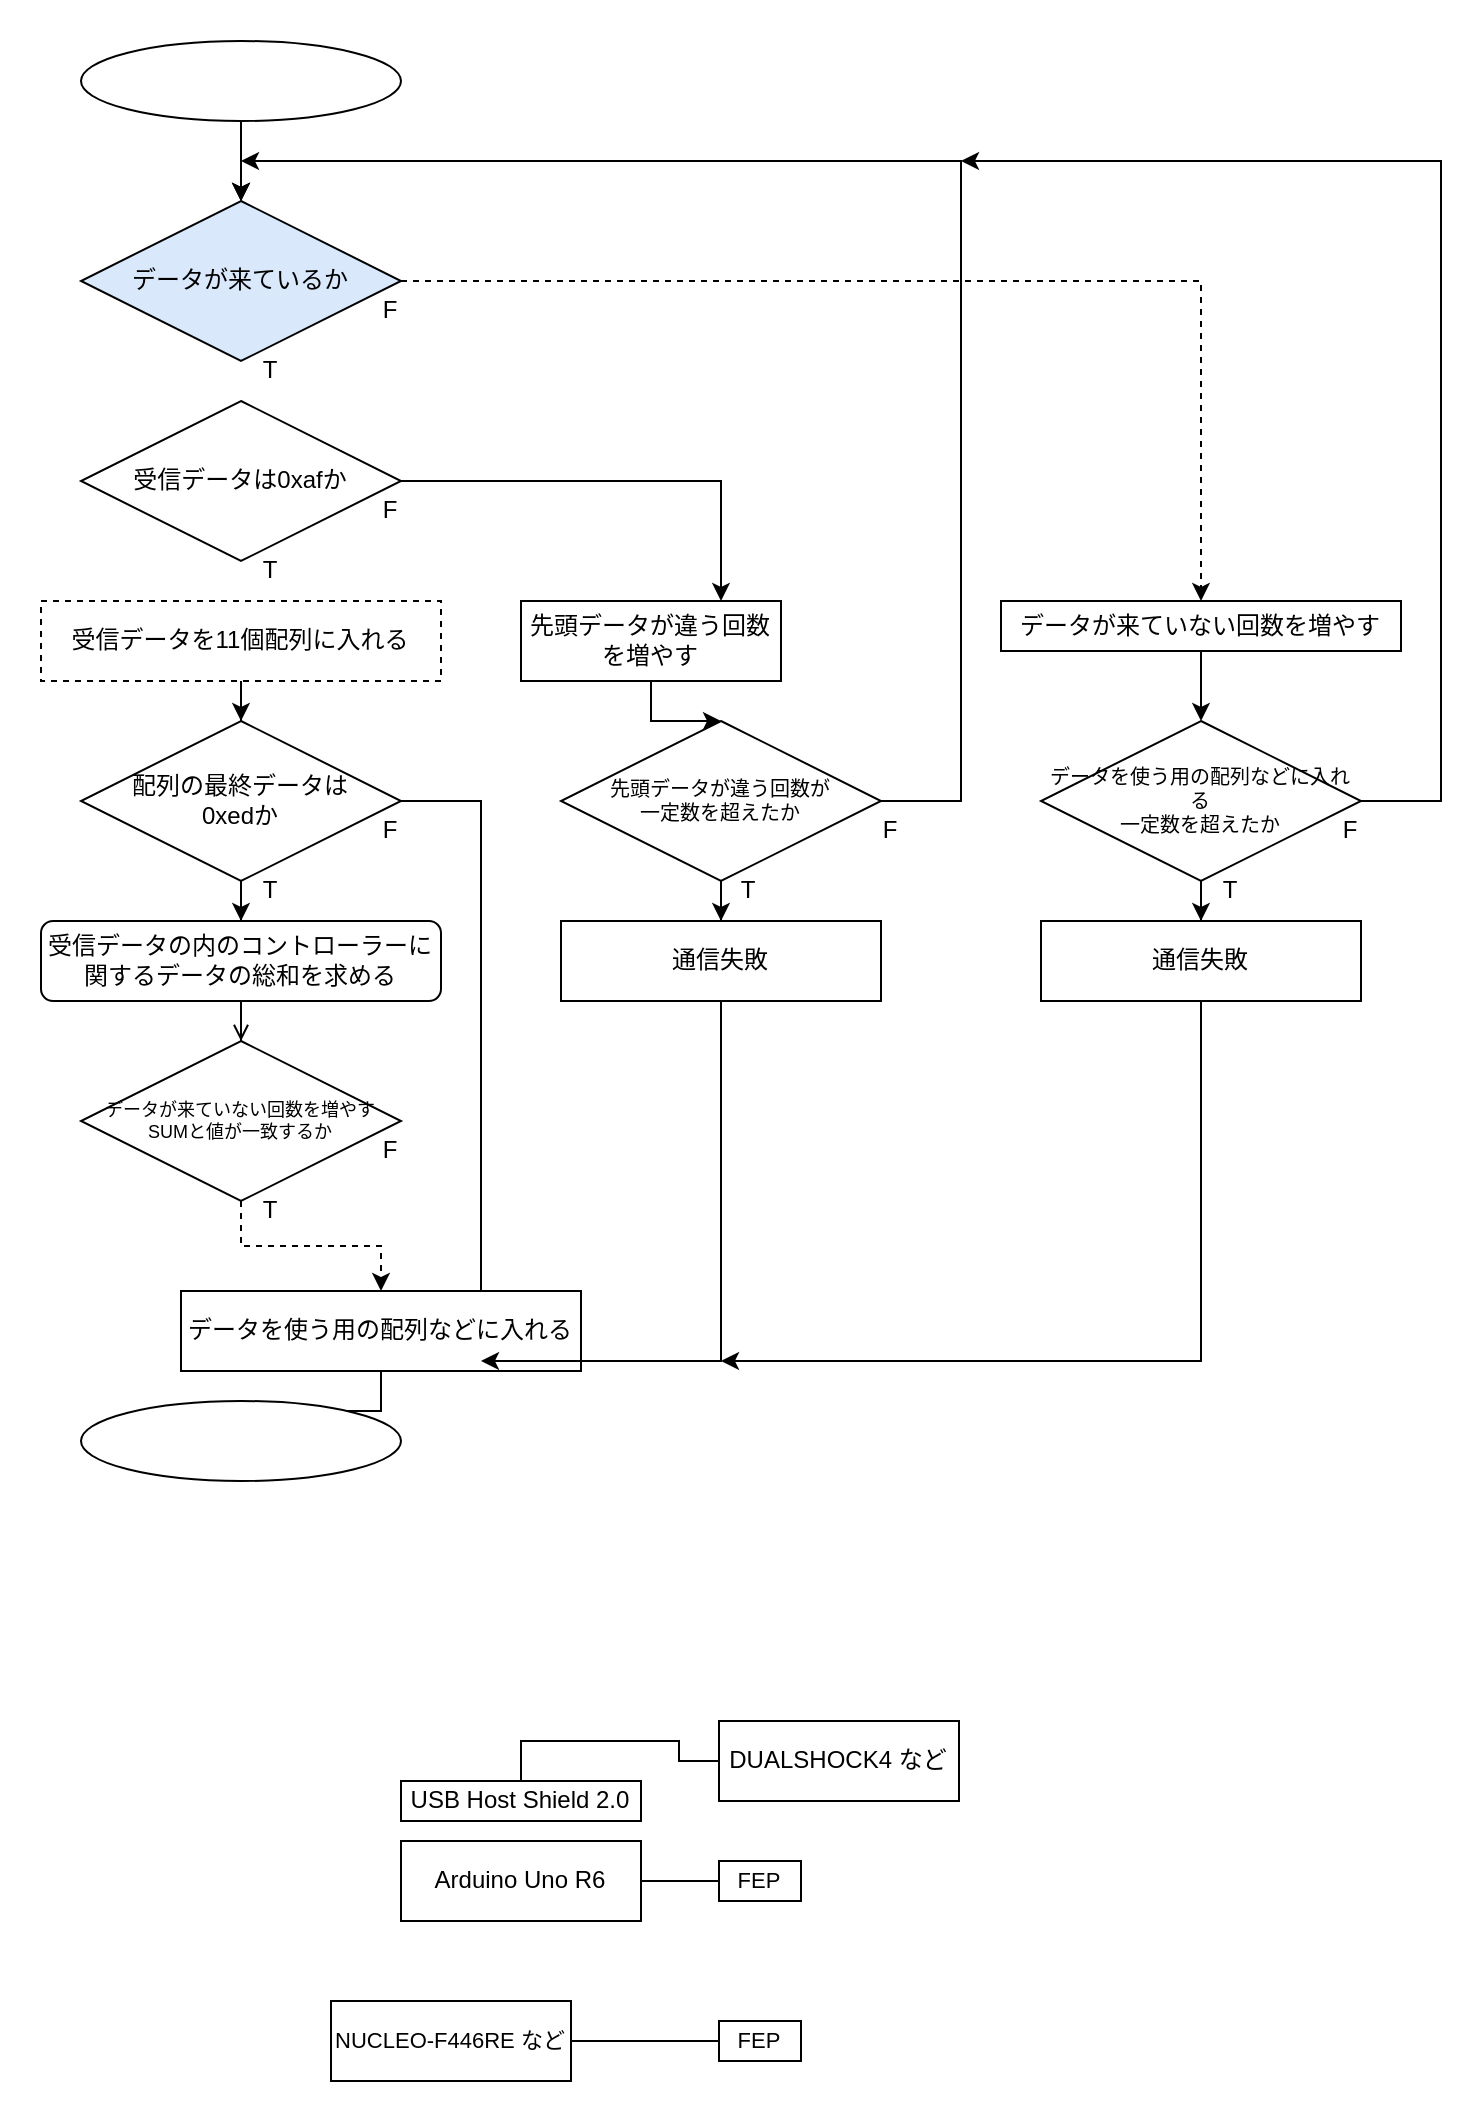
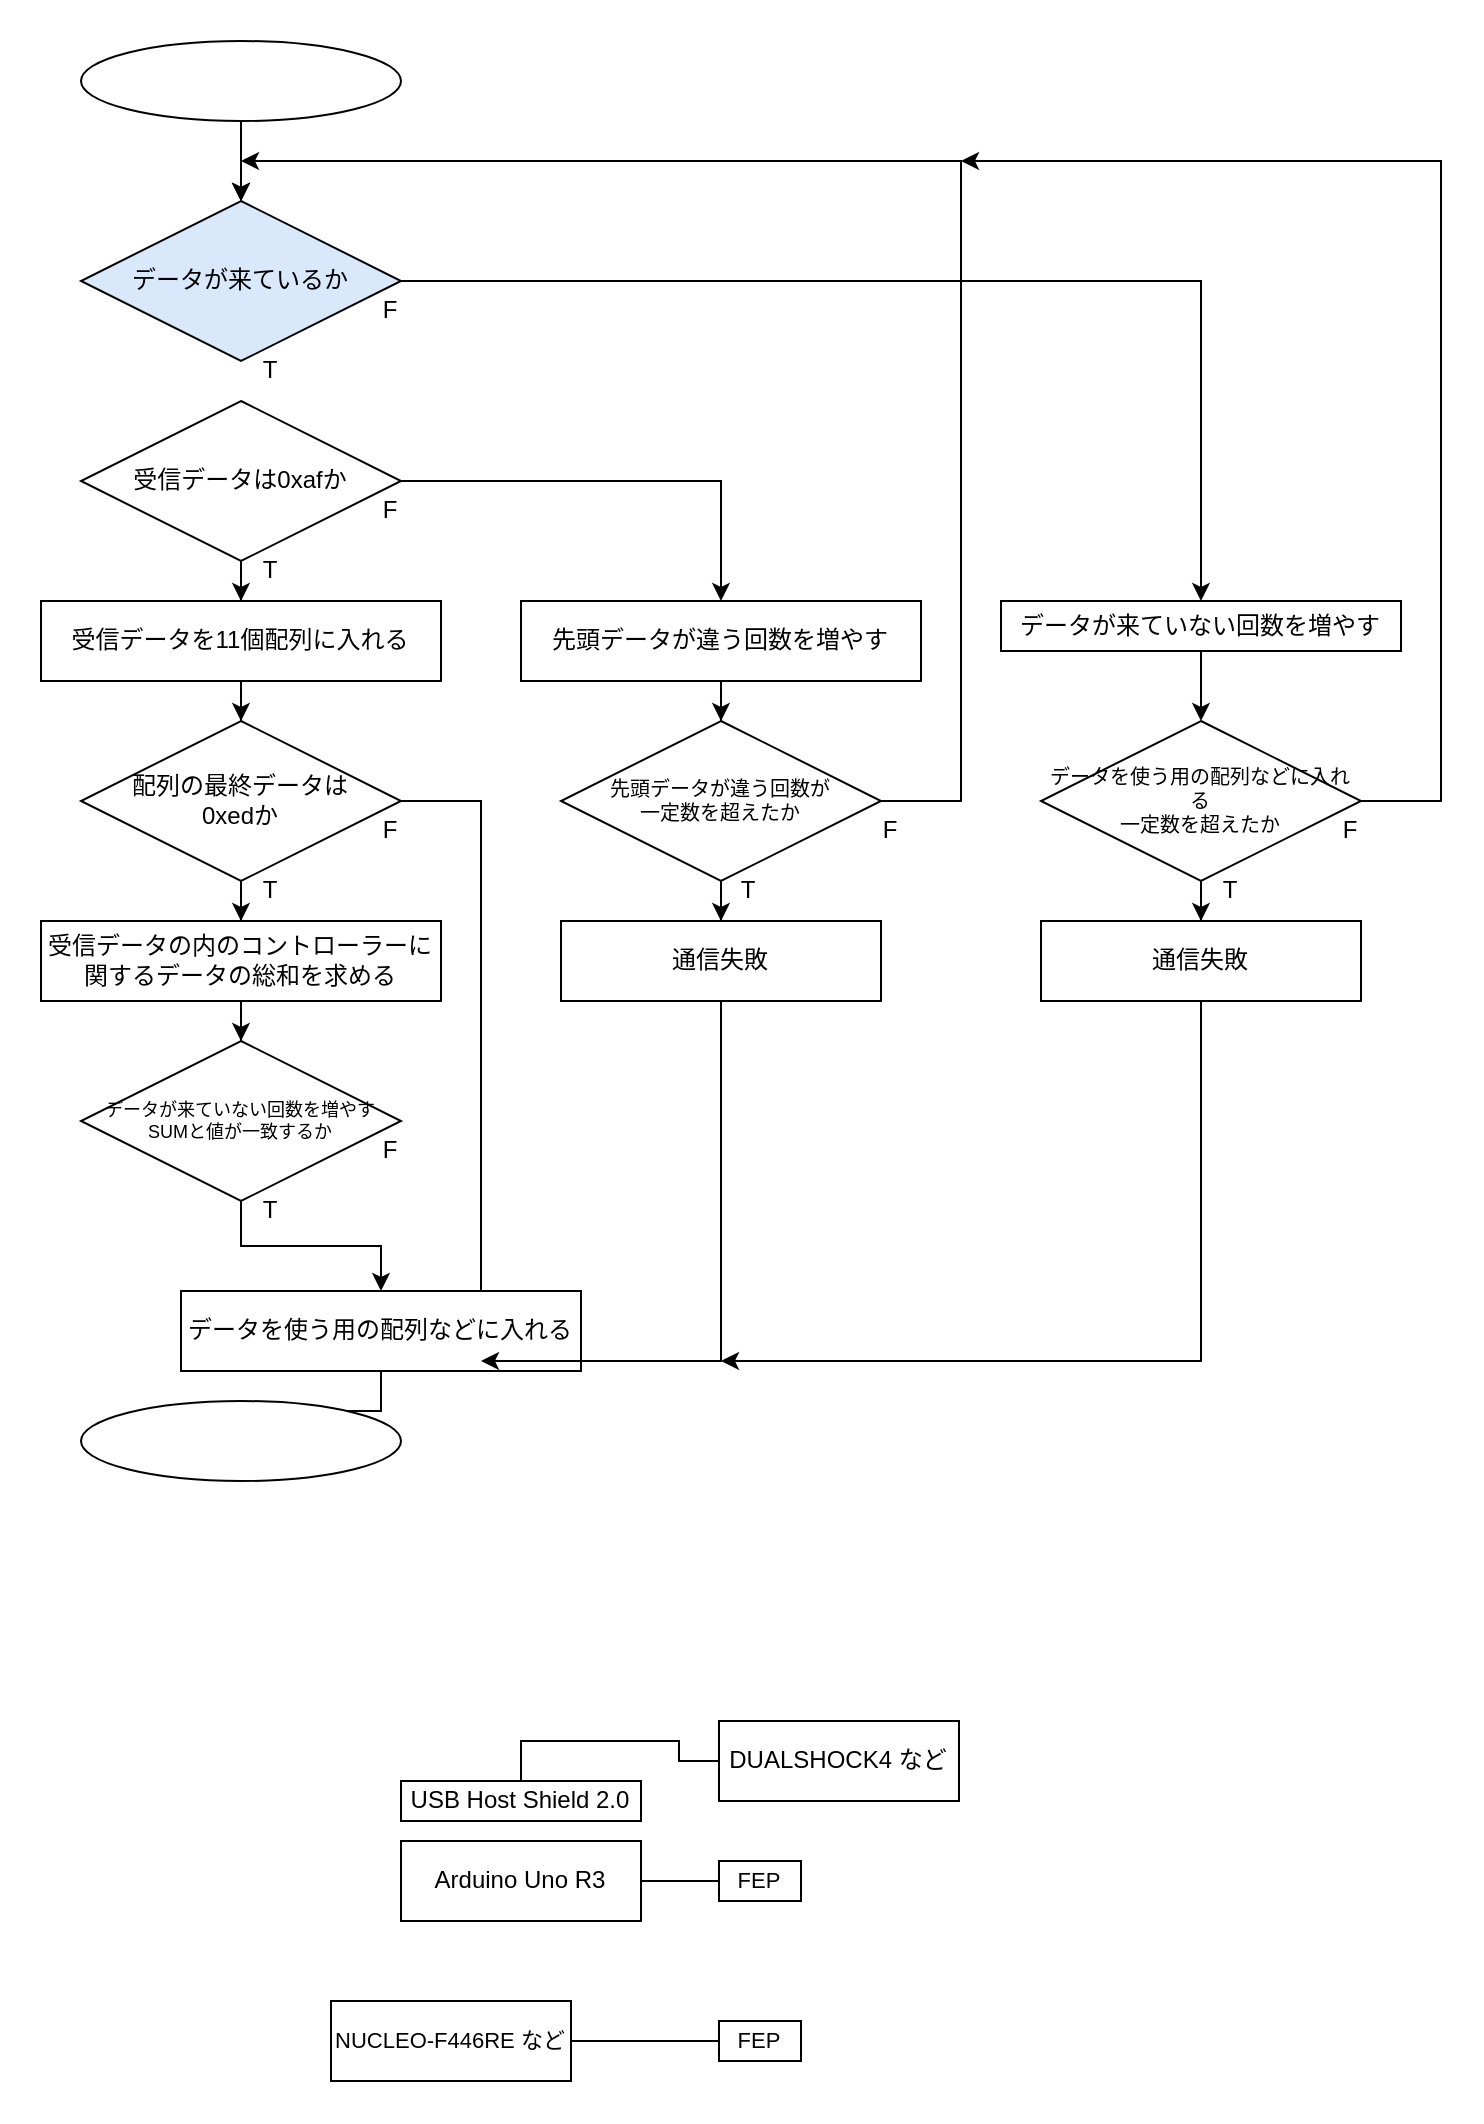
edge "データが来ているか" -> "データが来ていない回数を増やす": style dashed -> solid
edge "受信データは0xafか" -> "受信データを11個配列に入れる": added
node "受信データを11個配列に入れる": style dashed -> solid
node "先頭データが違う回数を増やす": size 260x80 -> 400x80
node "受信データの内のコントローラーに関するデータの総和を求める": shape rounded rectangle -> rectangle
edge "受信データの内のコントローラーに関するデータの総和を求める" -> "データが来ていない回数を増やす SUMと値が一致するか": arrowhead open -> classic
edge "データが来ていない回数を増やす SUMと値が一致するか" -> "データを使う用の配列などに入れる": style dashed -> solid
node "Arduino Uno R6": label "Arduino Uno R6" -> "Arduino Uno R3"
